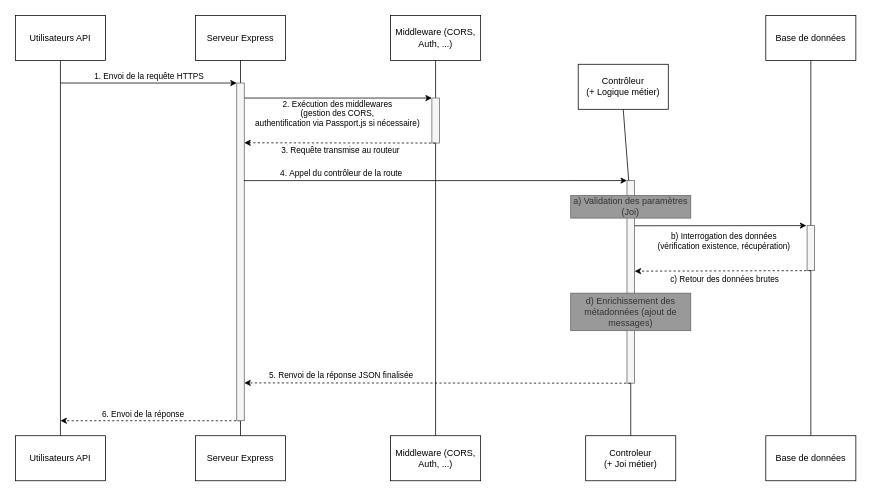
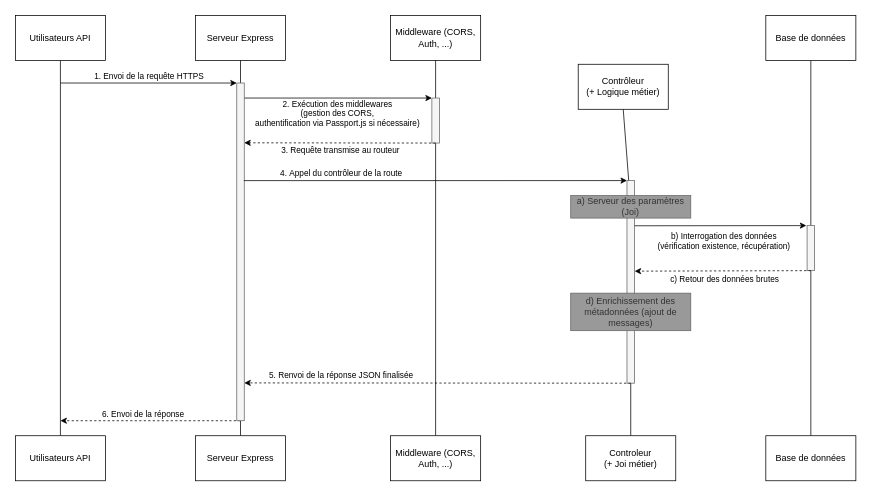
node "a) Validation des paramètres (Joi)": label "a) Validation des paramètres (Joi)" -> "a) Serveur des paramètres (Joi)"
